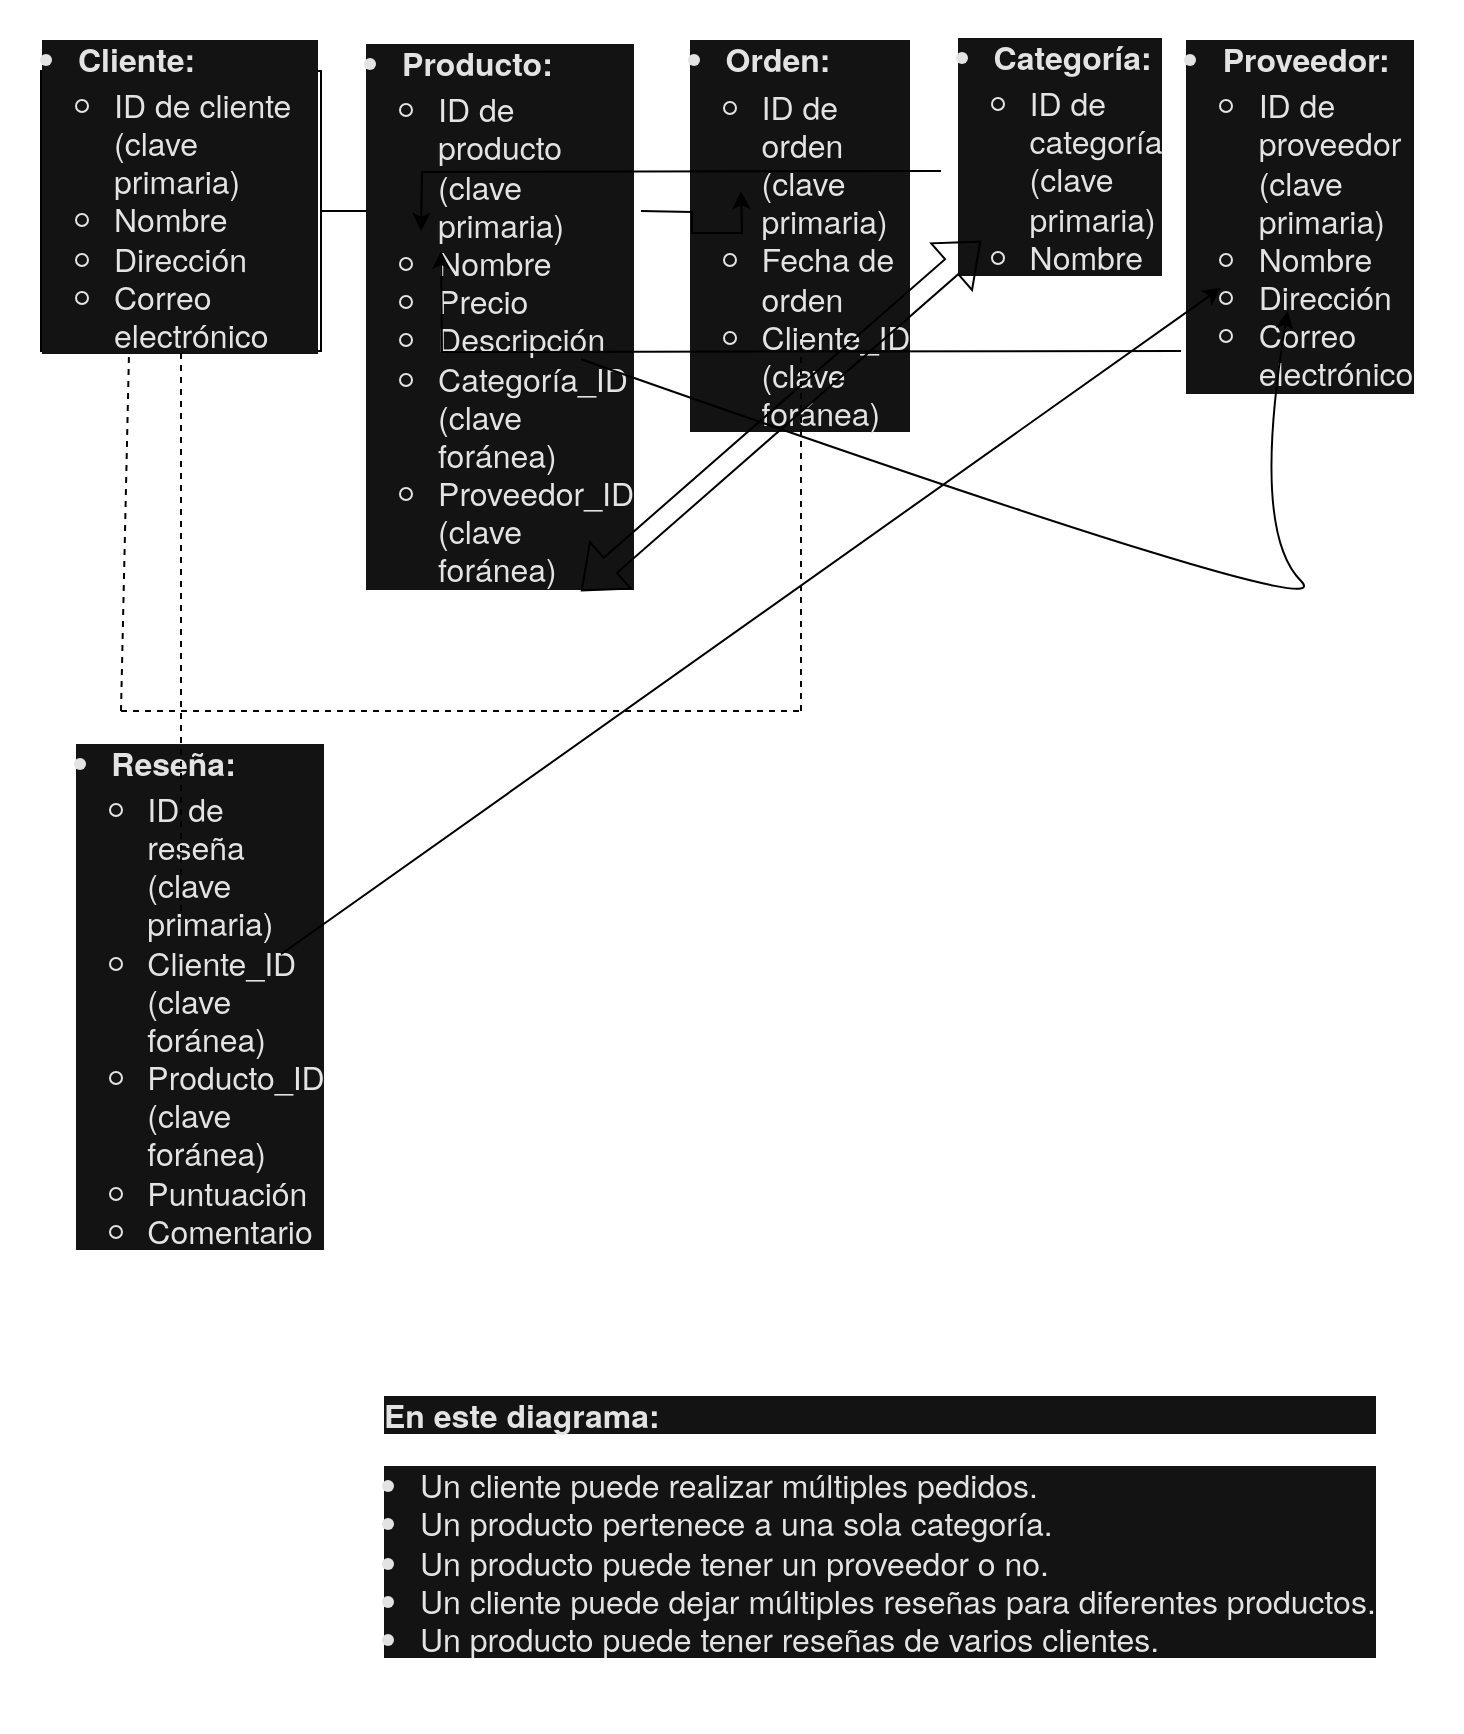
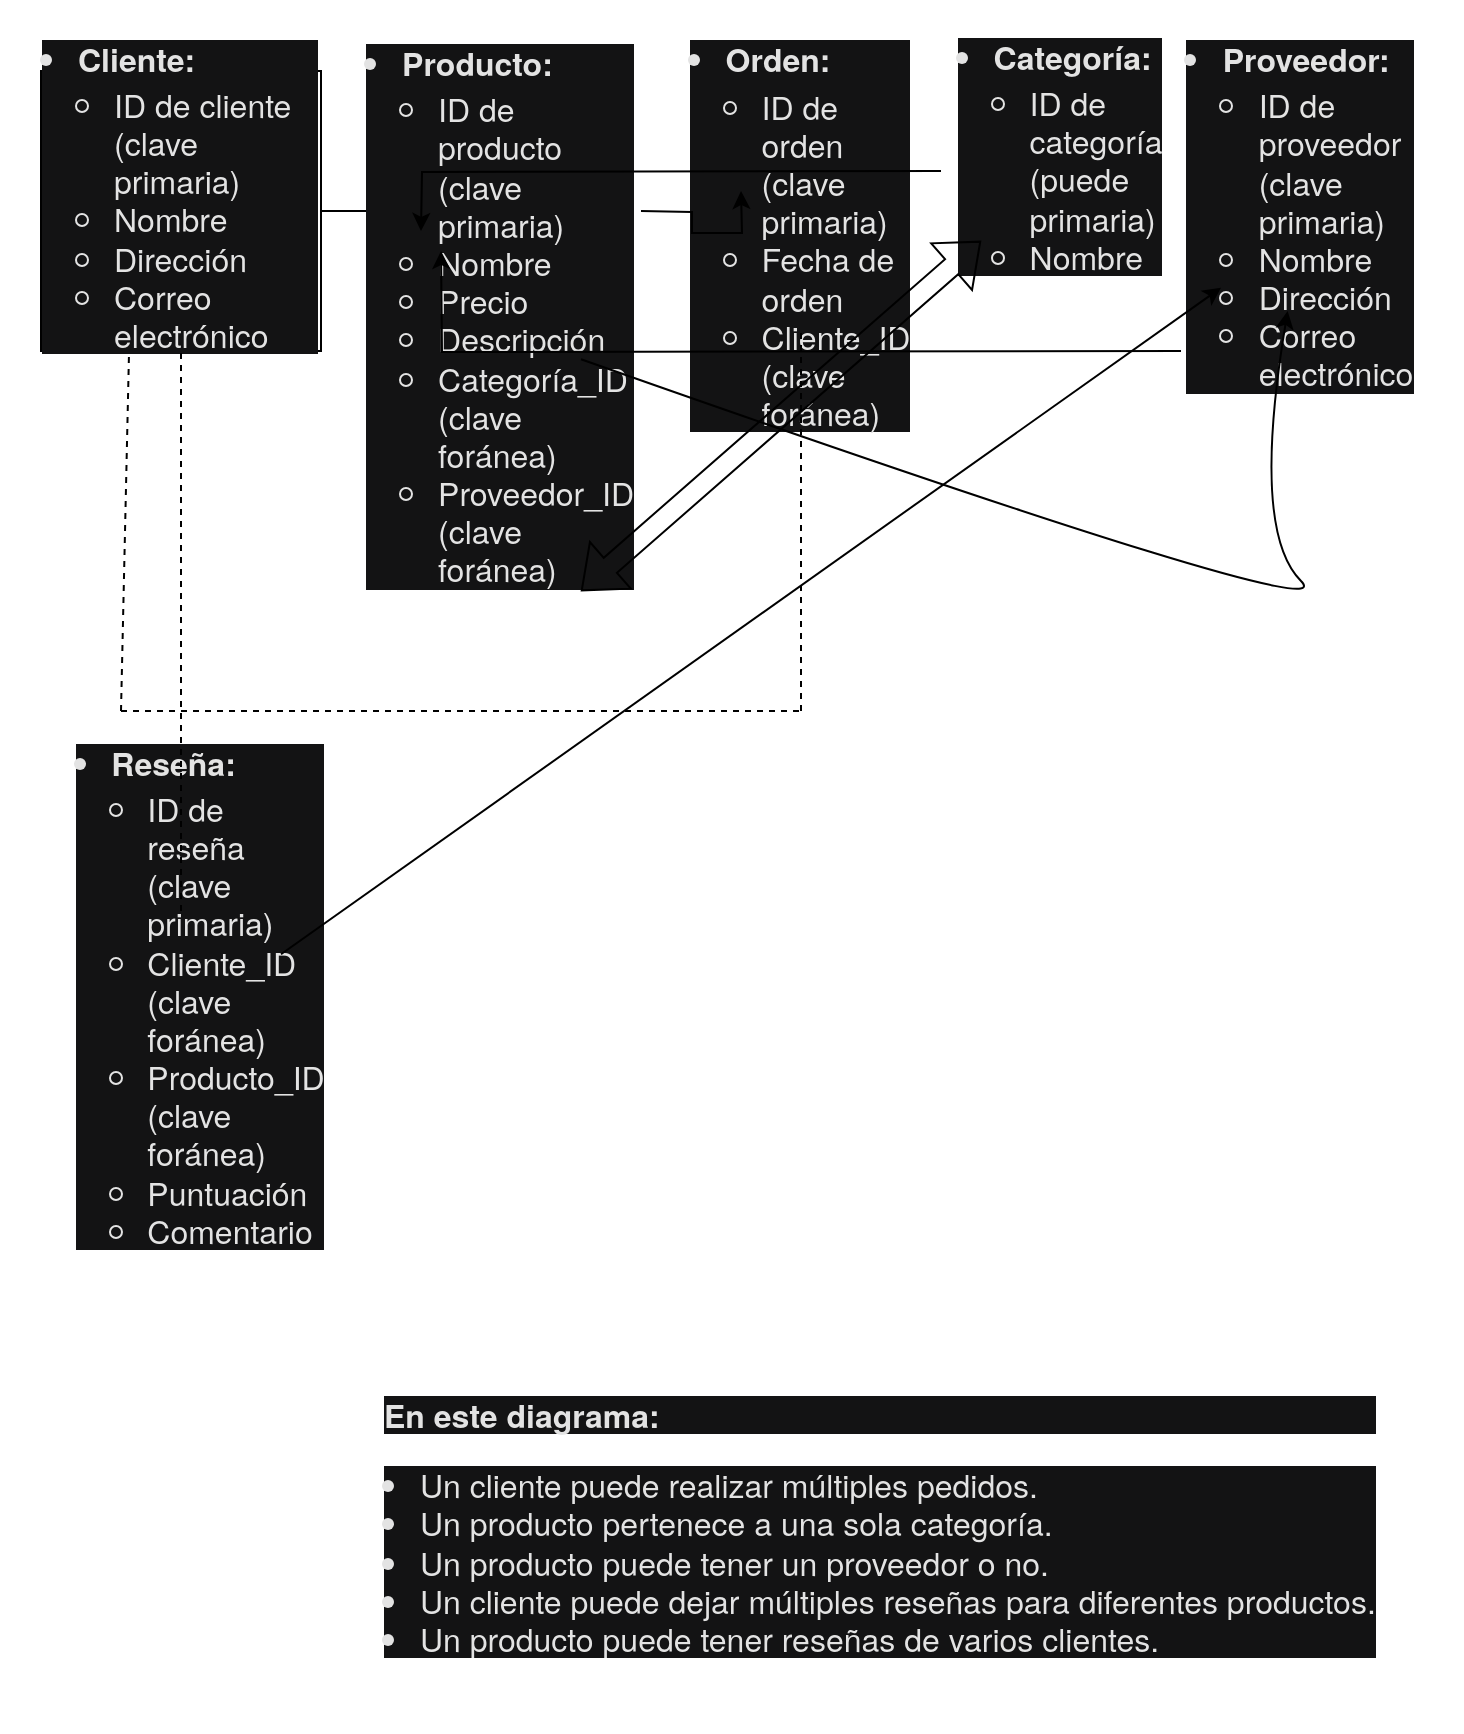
node "Categoría:ID de categoría (clave primaria) Nombre": label "Categoría:ID de categoría (clave primaria) Nombre" -> "Categoría:ID de categoría (puede primaria) Nombre"
